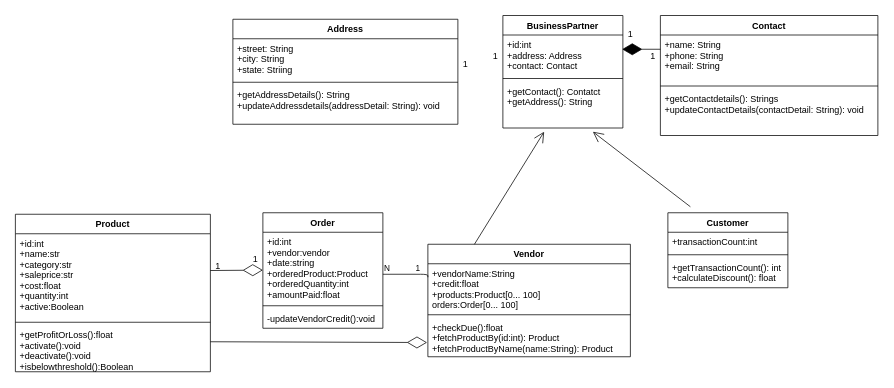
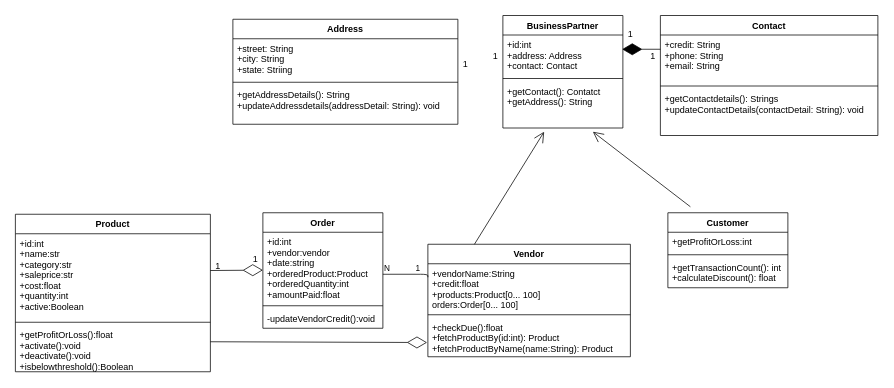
node "+name: String +phone: String +email: String": label "+name: String +phone: String +email: String" -> "+credit: String +phone: String +email: String"
node "+transactionCount:int": label "+transactionCount:int" -> "+getProfitOrLoss:int"
